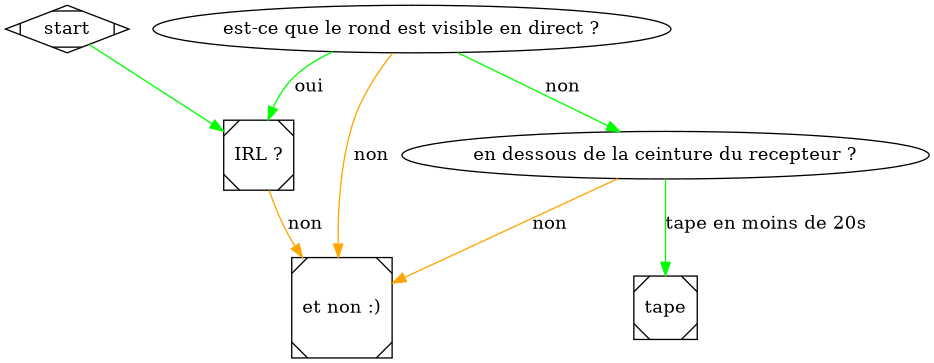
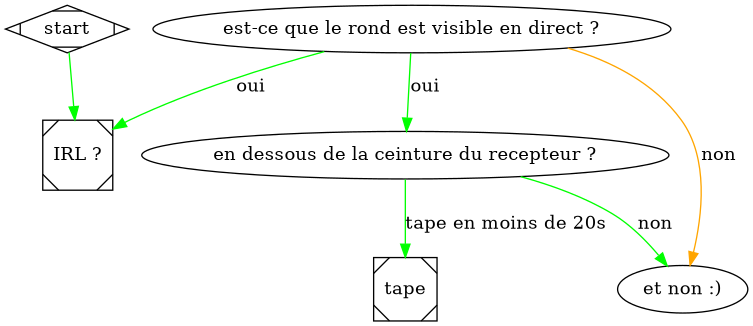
edge "est-ce que le rond est visible en direct ?" -> "en dessous de la ceinture du recepteur ?": label "non" -> "oui"
edge "IRL ?" -> "et non :)": removed, label "non"
edge "en dessous de la ceinture du recepteur ?" -> "et non :)": color orange -> green
node "et non :)": shape Msquare -> ellipse
